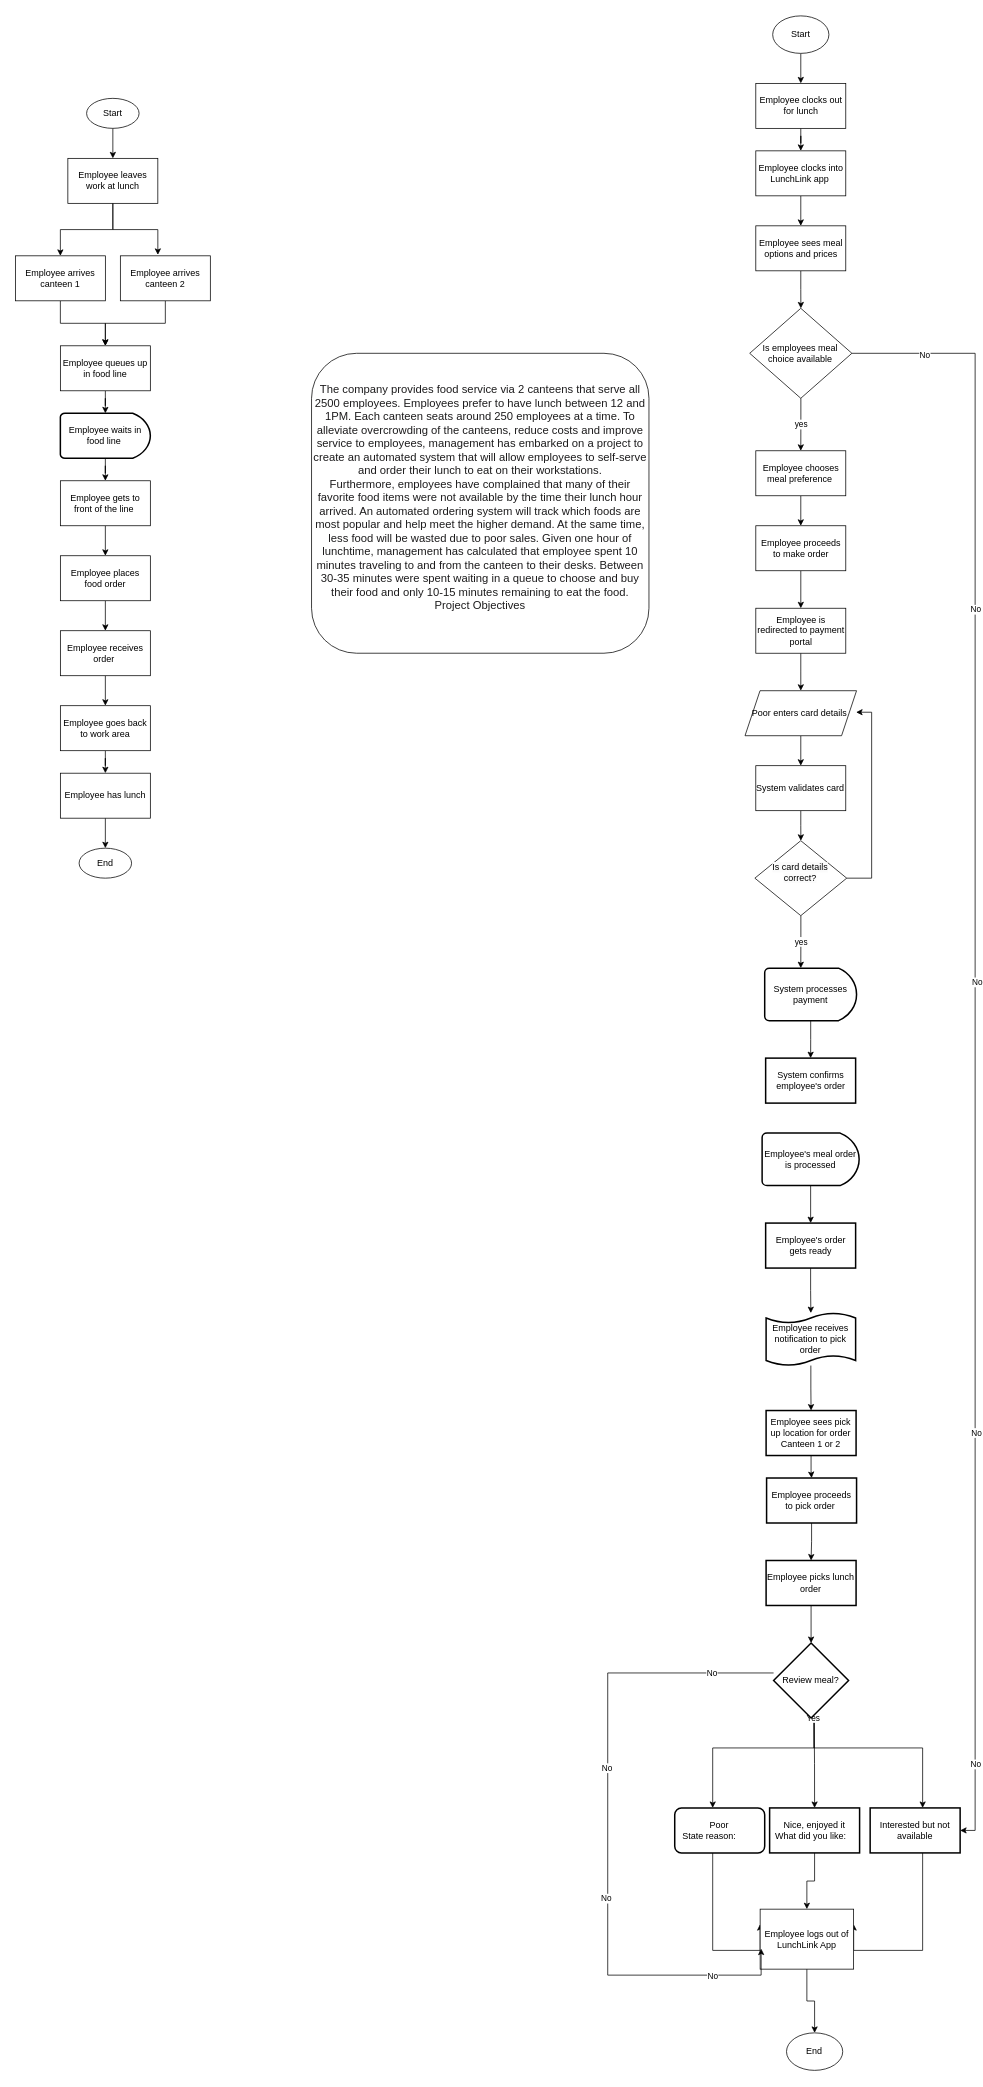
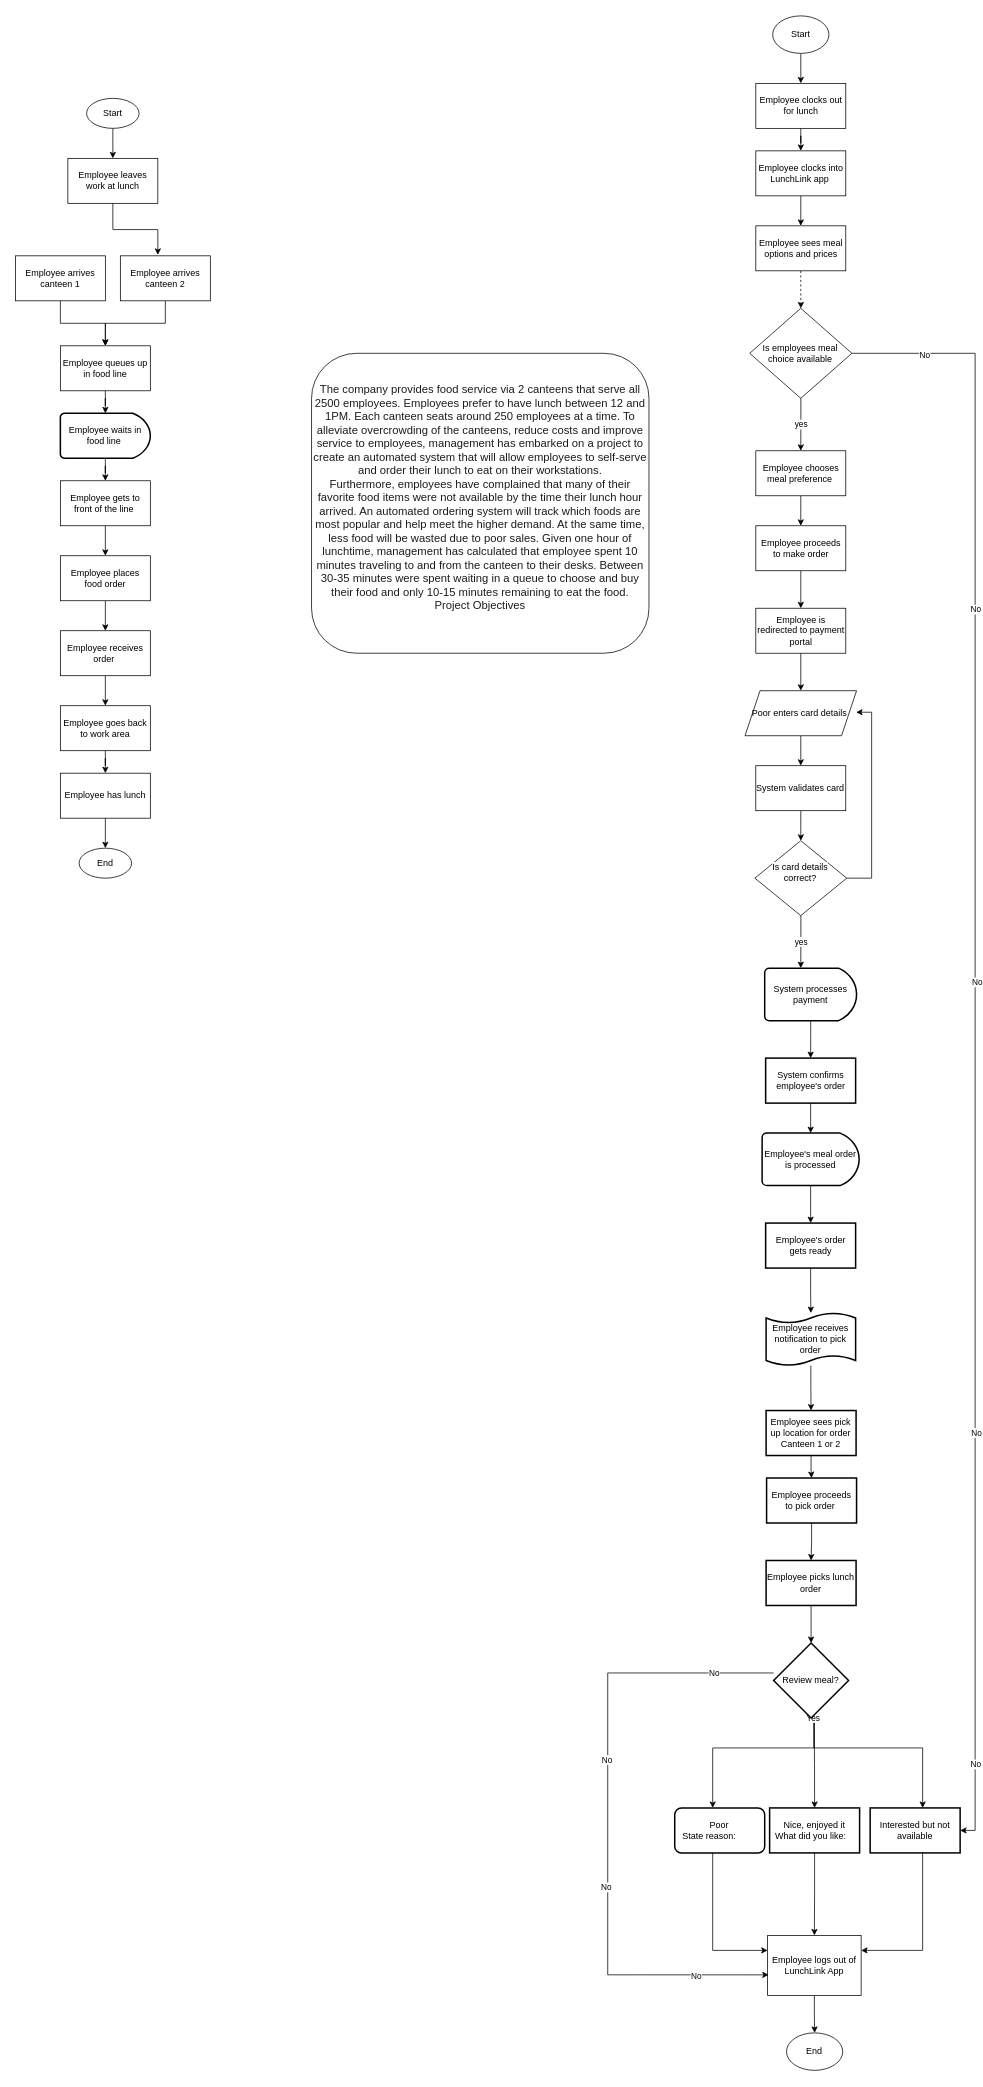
edge "Employee leaves work at lunch" -> "Employee arrives canteen 1": removed
edge "Employee sees meal options and prices" -> "Is employees meal choice available": style solid -> dashed
edge "System confirms employee's order" -> "Employee's meal order is processed": added
node "Employee logs out of LunchLink App": moved (807, 1939) -> (815, 1965)
